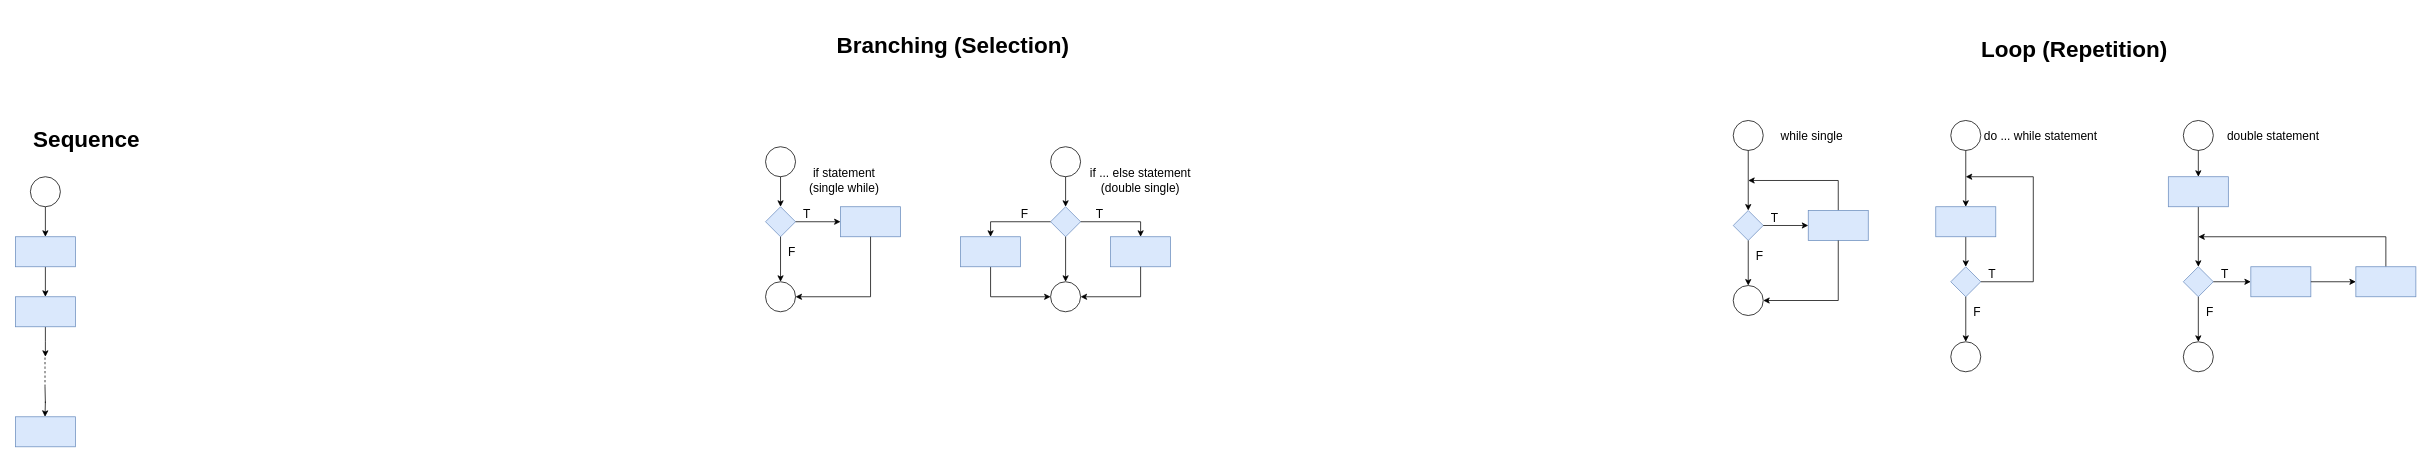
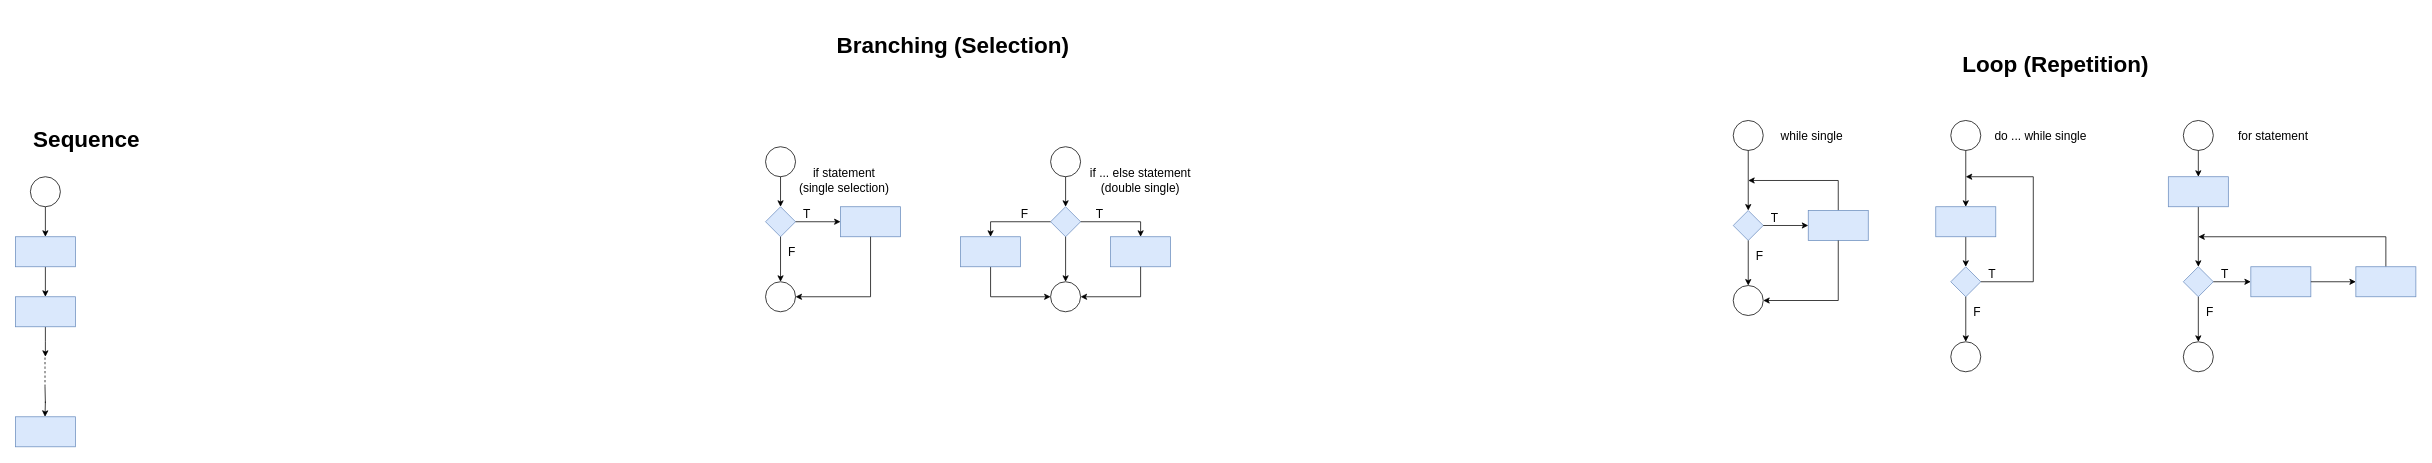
node "Loop (Repetition)": moved (2074, 49) -> (2055, 64)
node "do ... while statement": label "do ... while statement" -> "do ... while single"
node "double statement": label "double statement" -> "for statement"
node "if statement (single while)": label "if statement (single while)" -> "if statement (single selection)"
